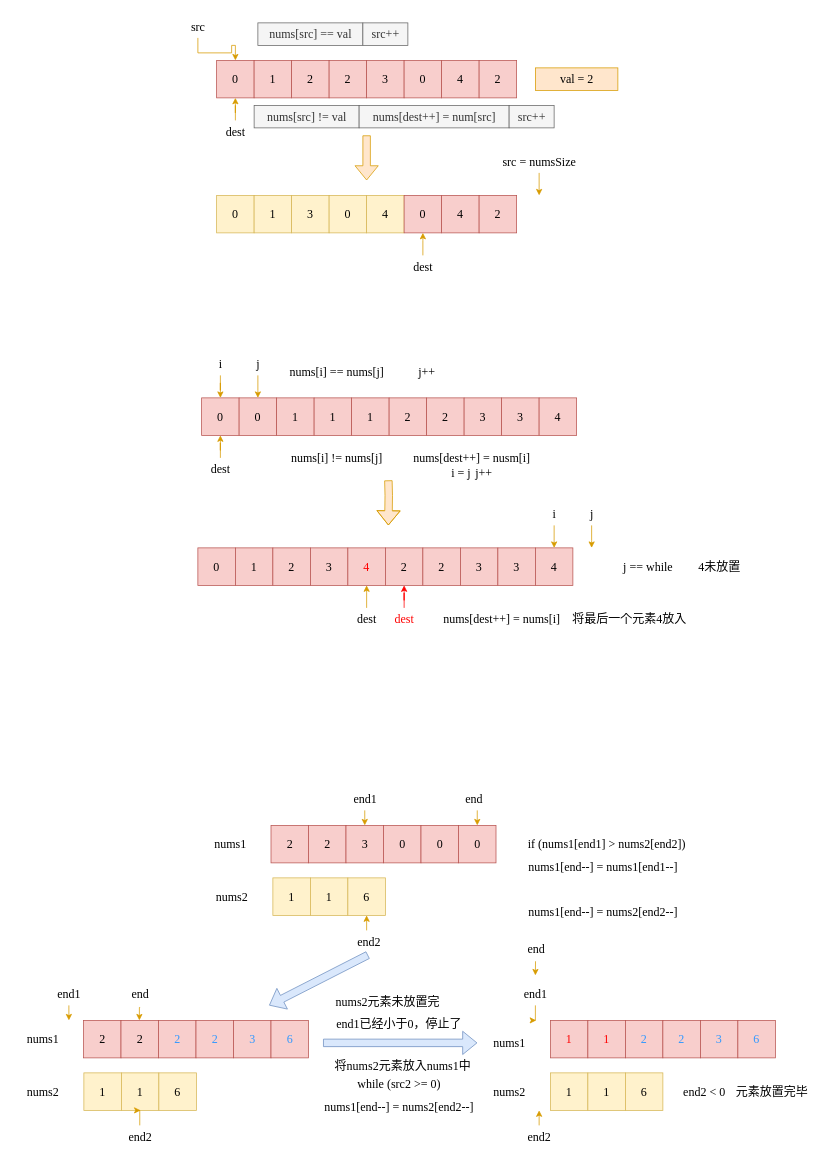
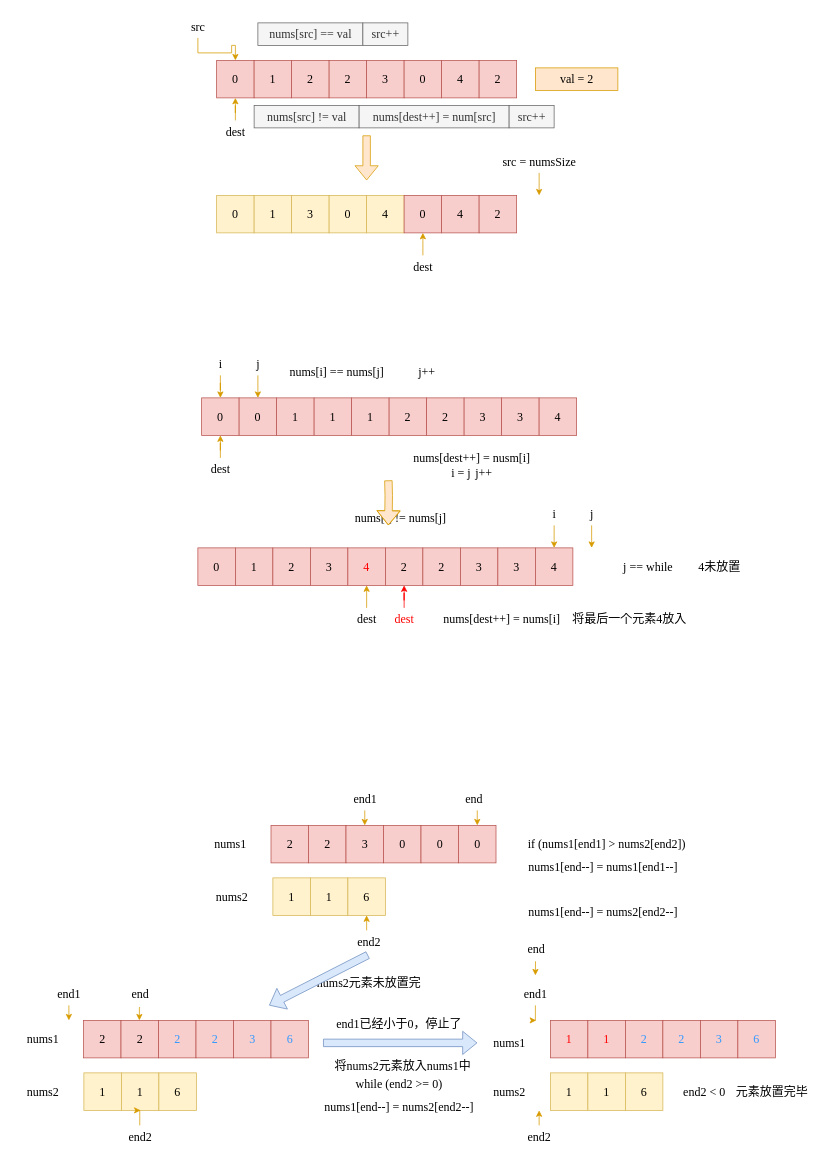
node "nums[i] != nums[j]": moved (336, 458) -> (400, 518)
node "nums2元素未放置完": moved (387, 1002) -> (369, 983)
node "while (src2 >= 0)": label "while (src2 >= 0)" -> "while (end2 >= 0)"
